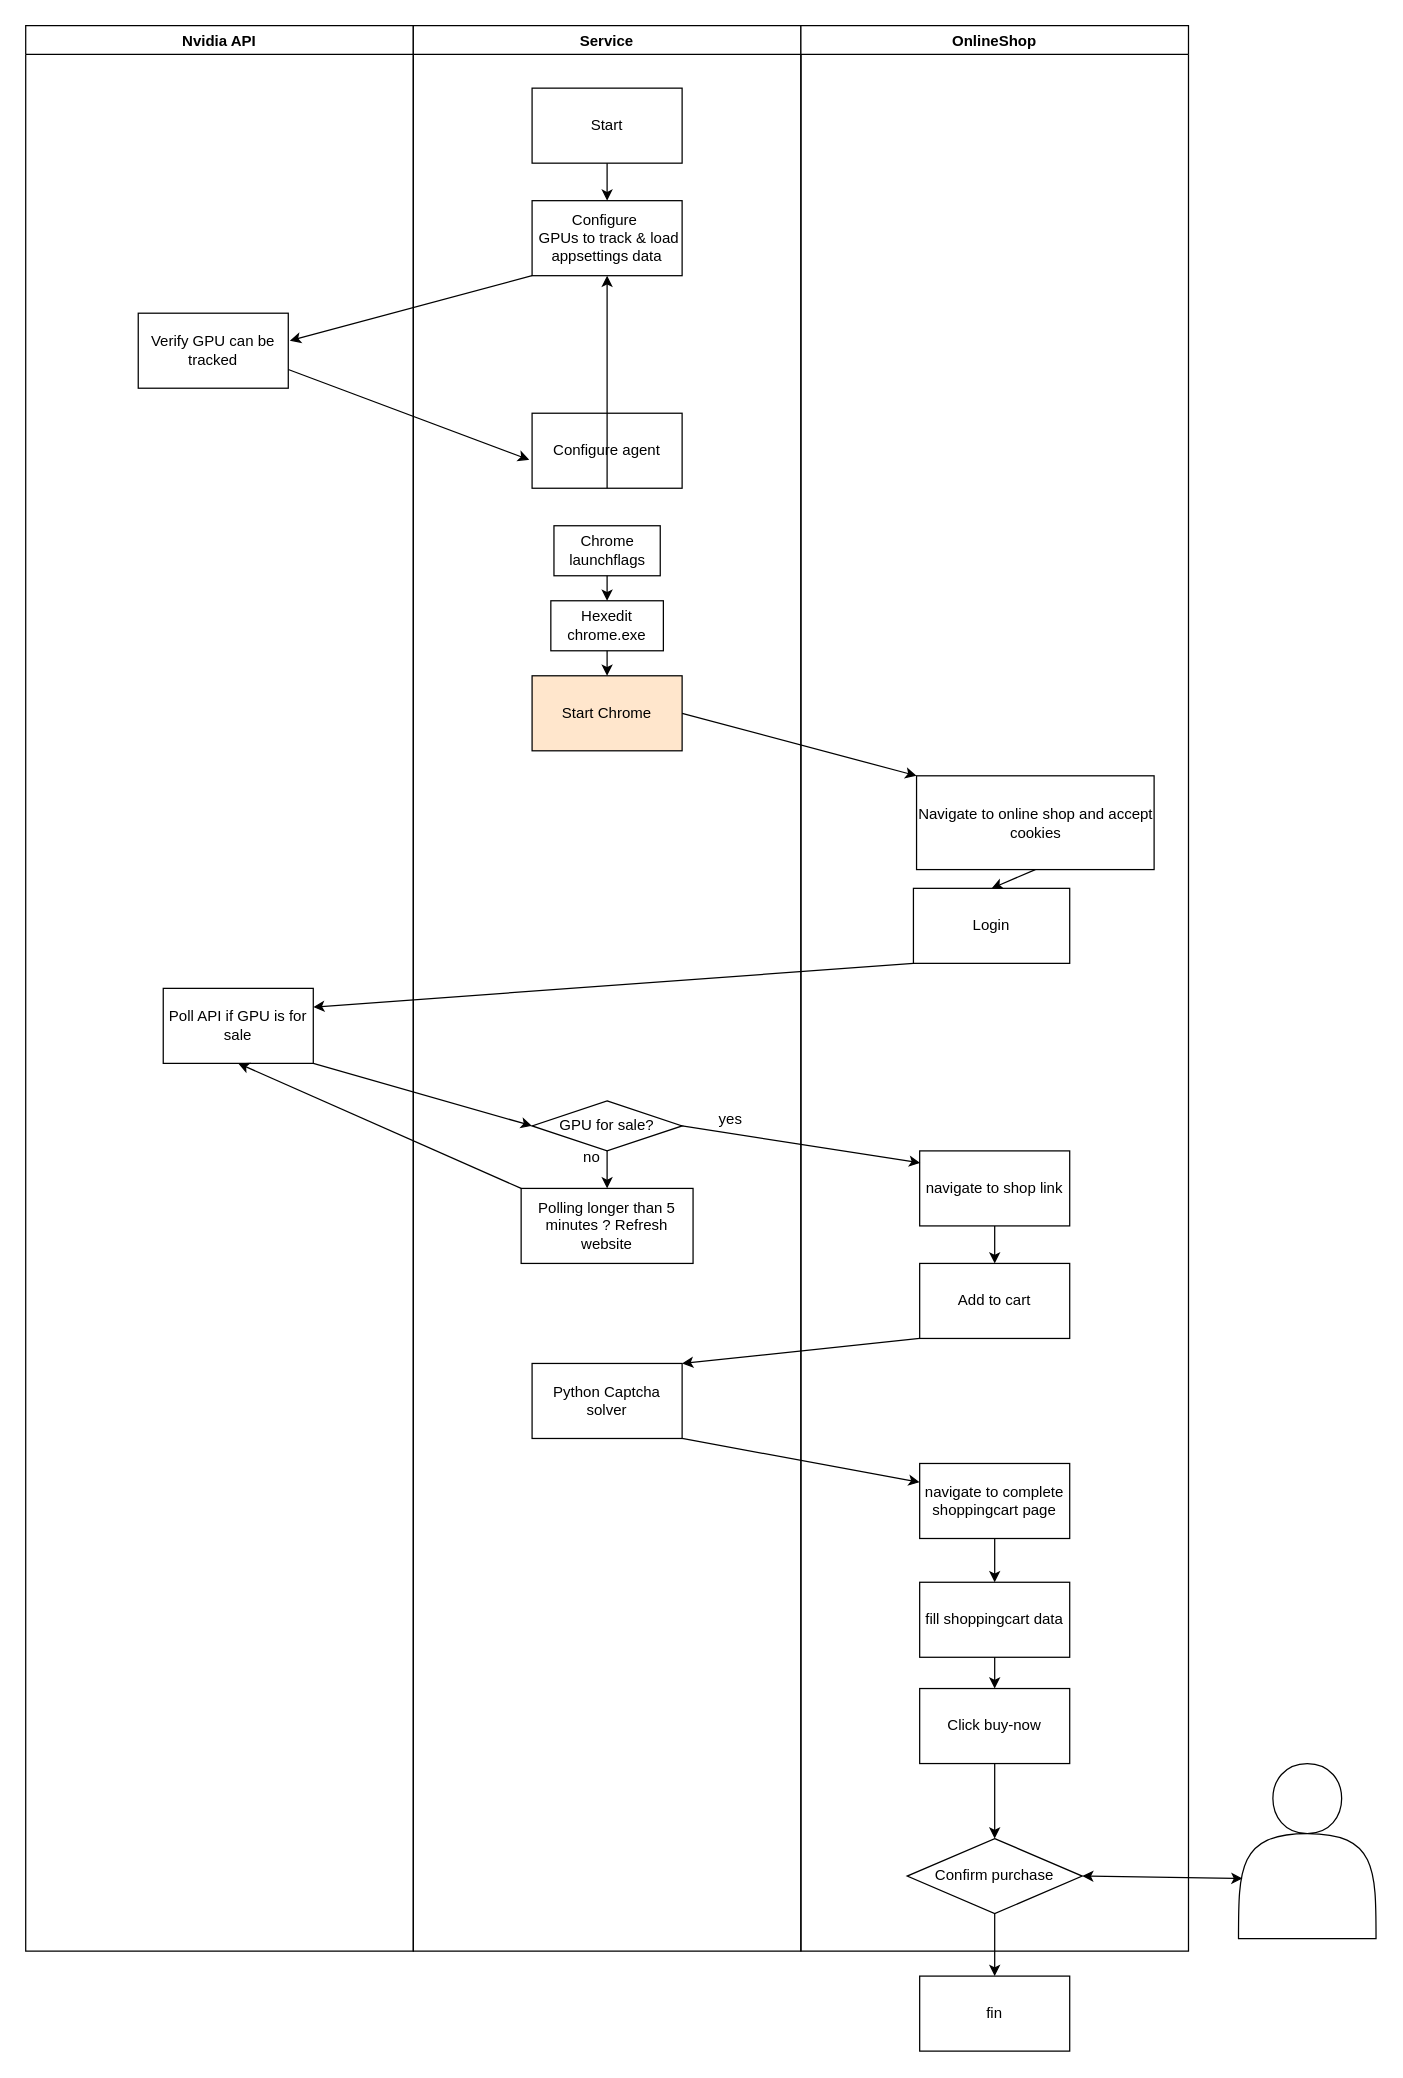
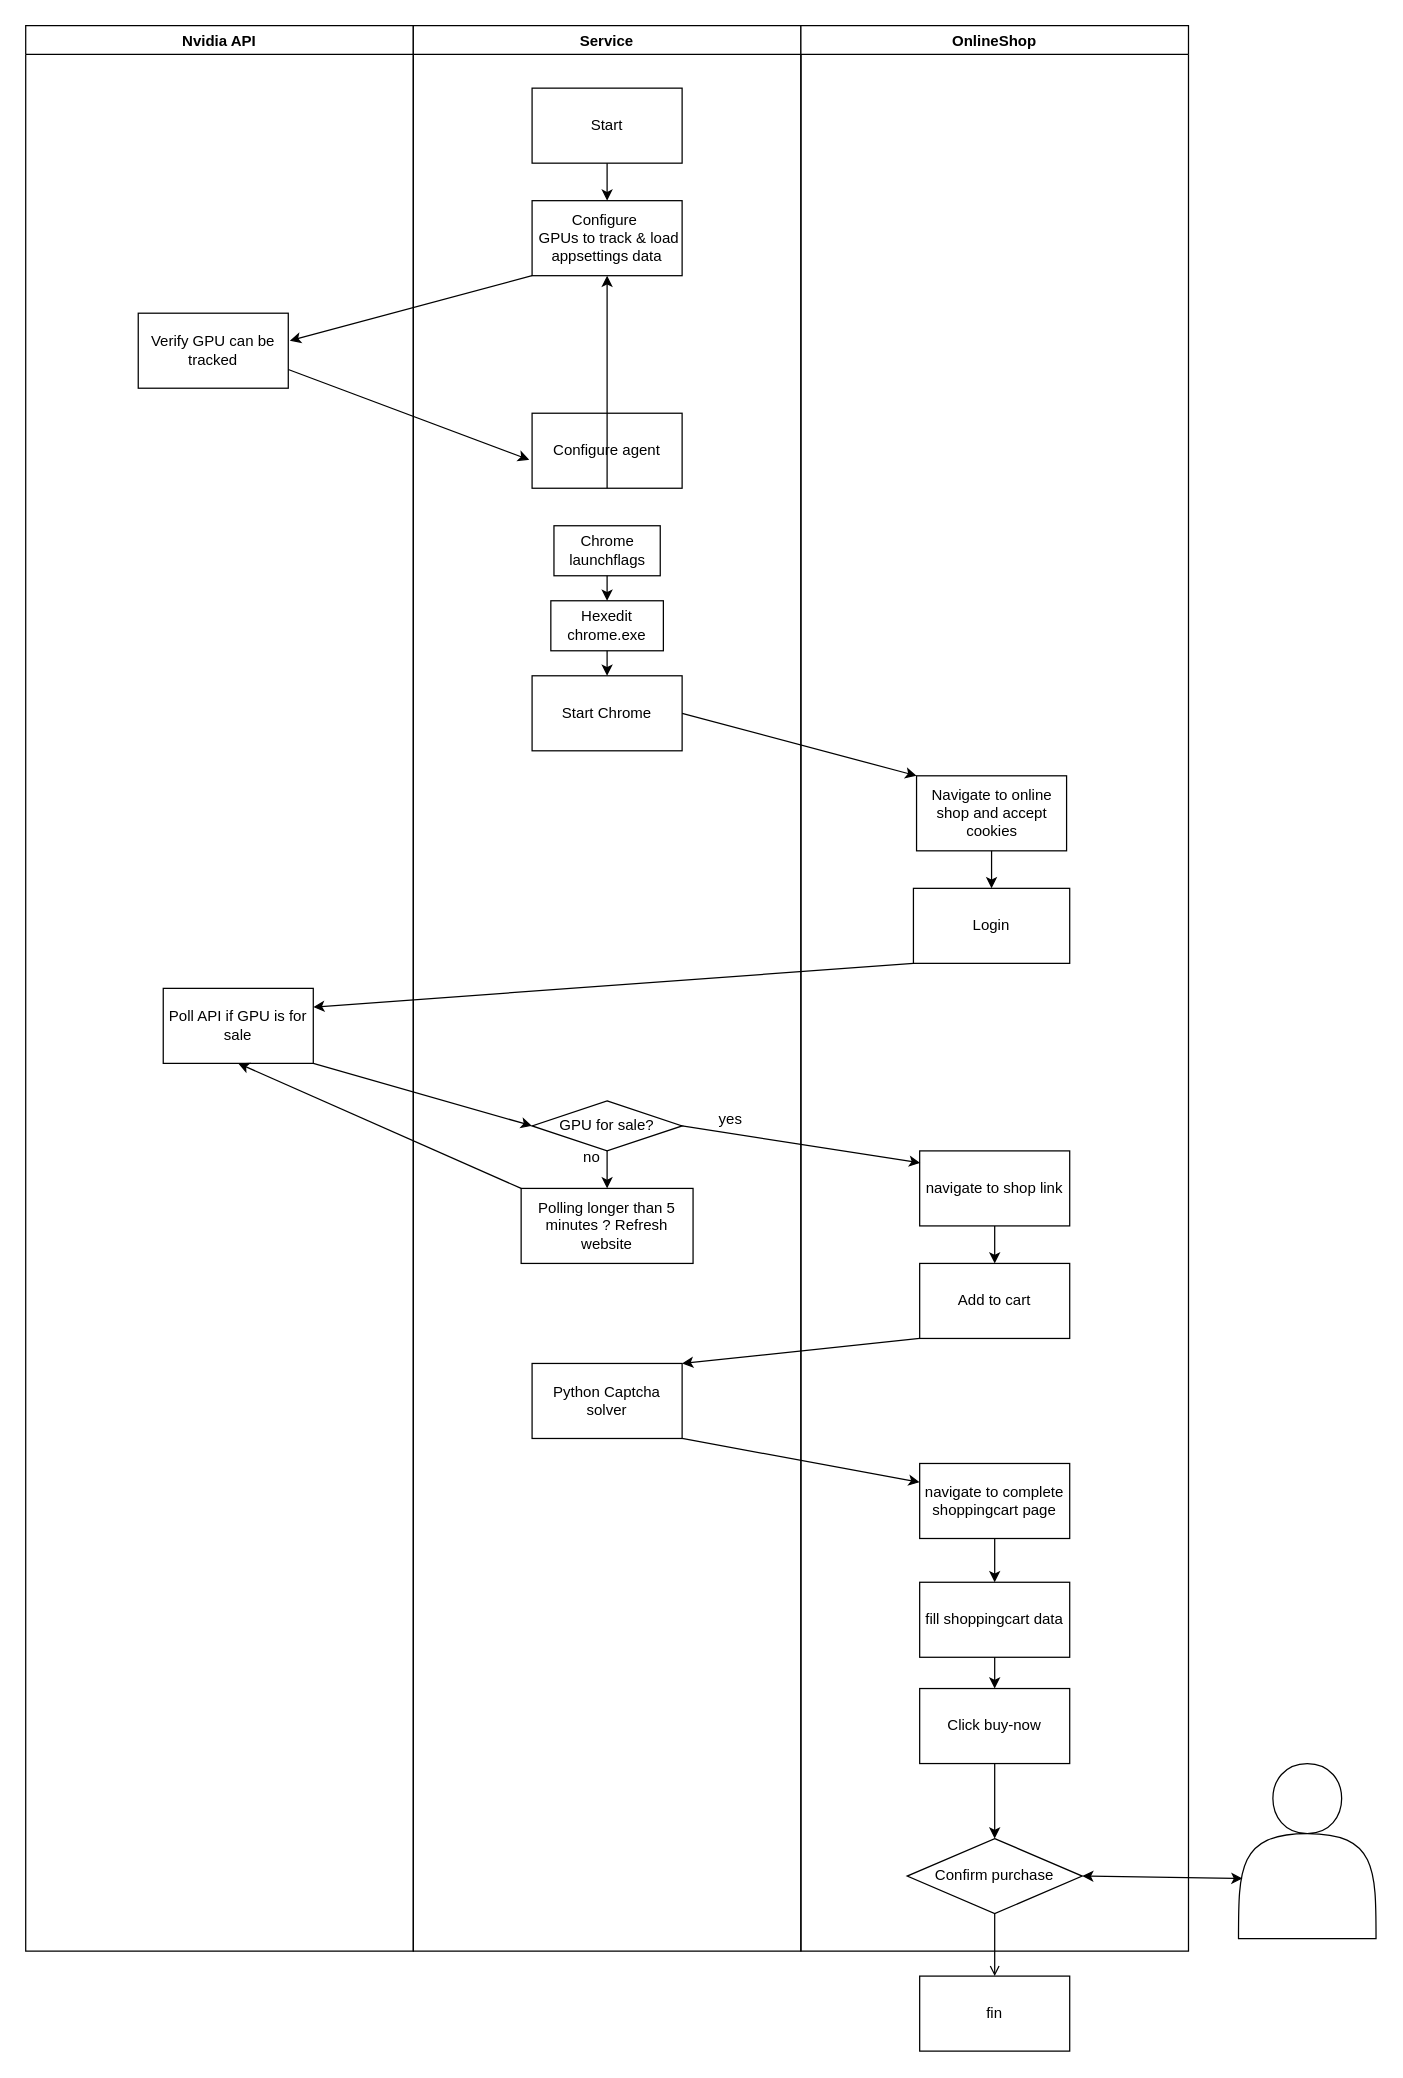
node "Start Chrome": fillcolor #ffe6cc -> #ffffff
node "Navigate to online shop and accept cookies": size 238x94 -> 150x75
edge "Confirm purchase" -> "fin": arrowhead classic -> open
